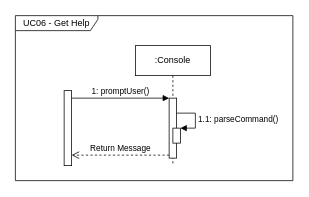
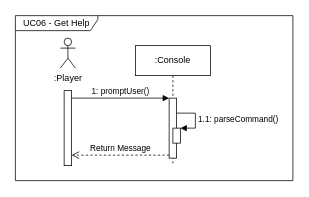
node ":Player": added
